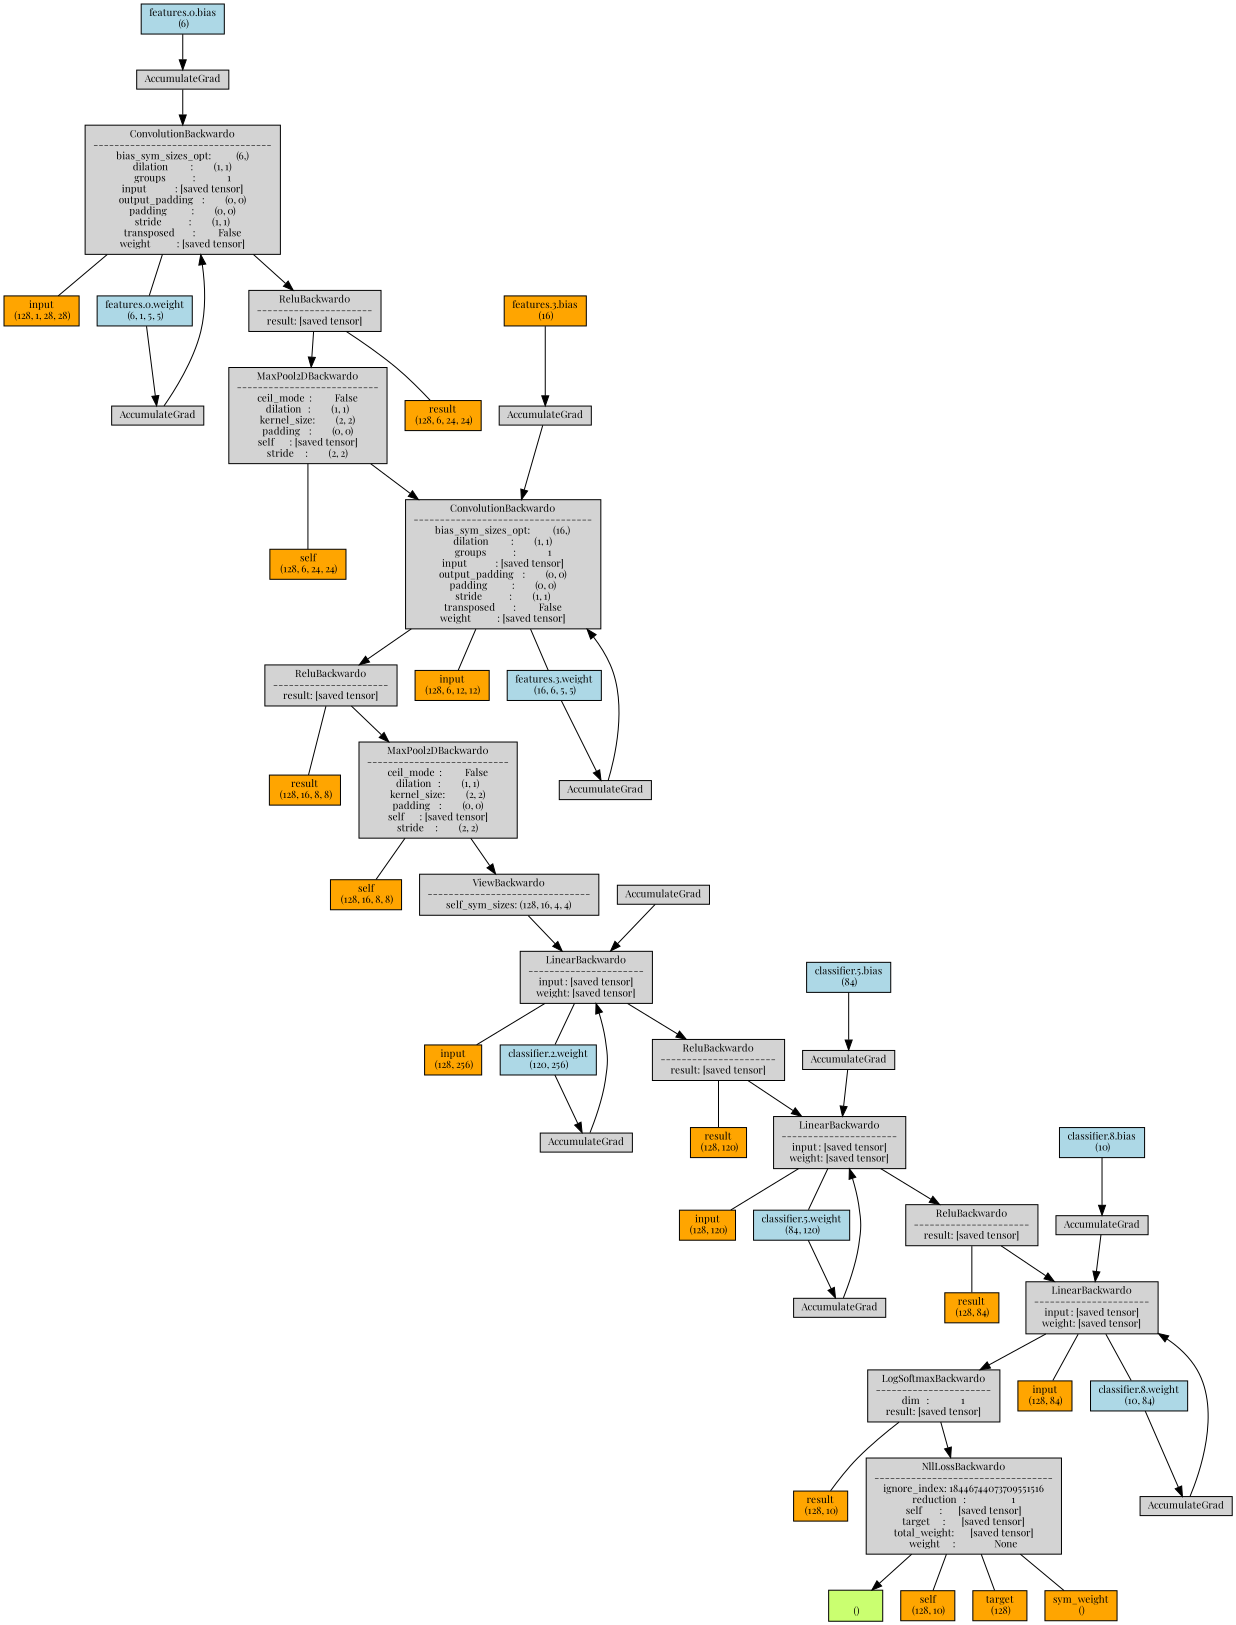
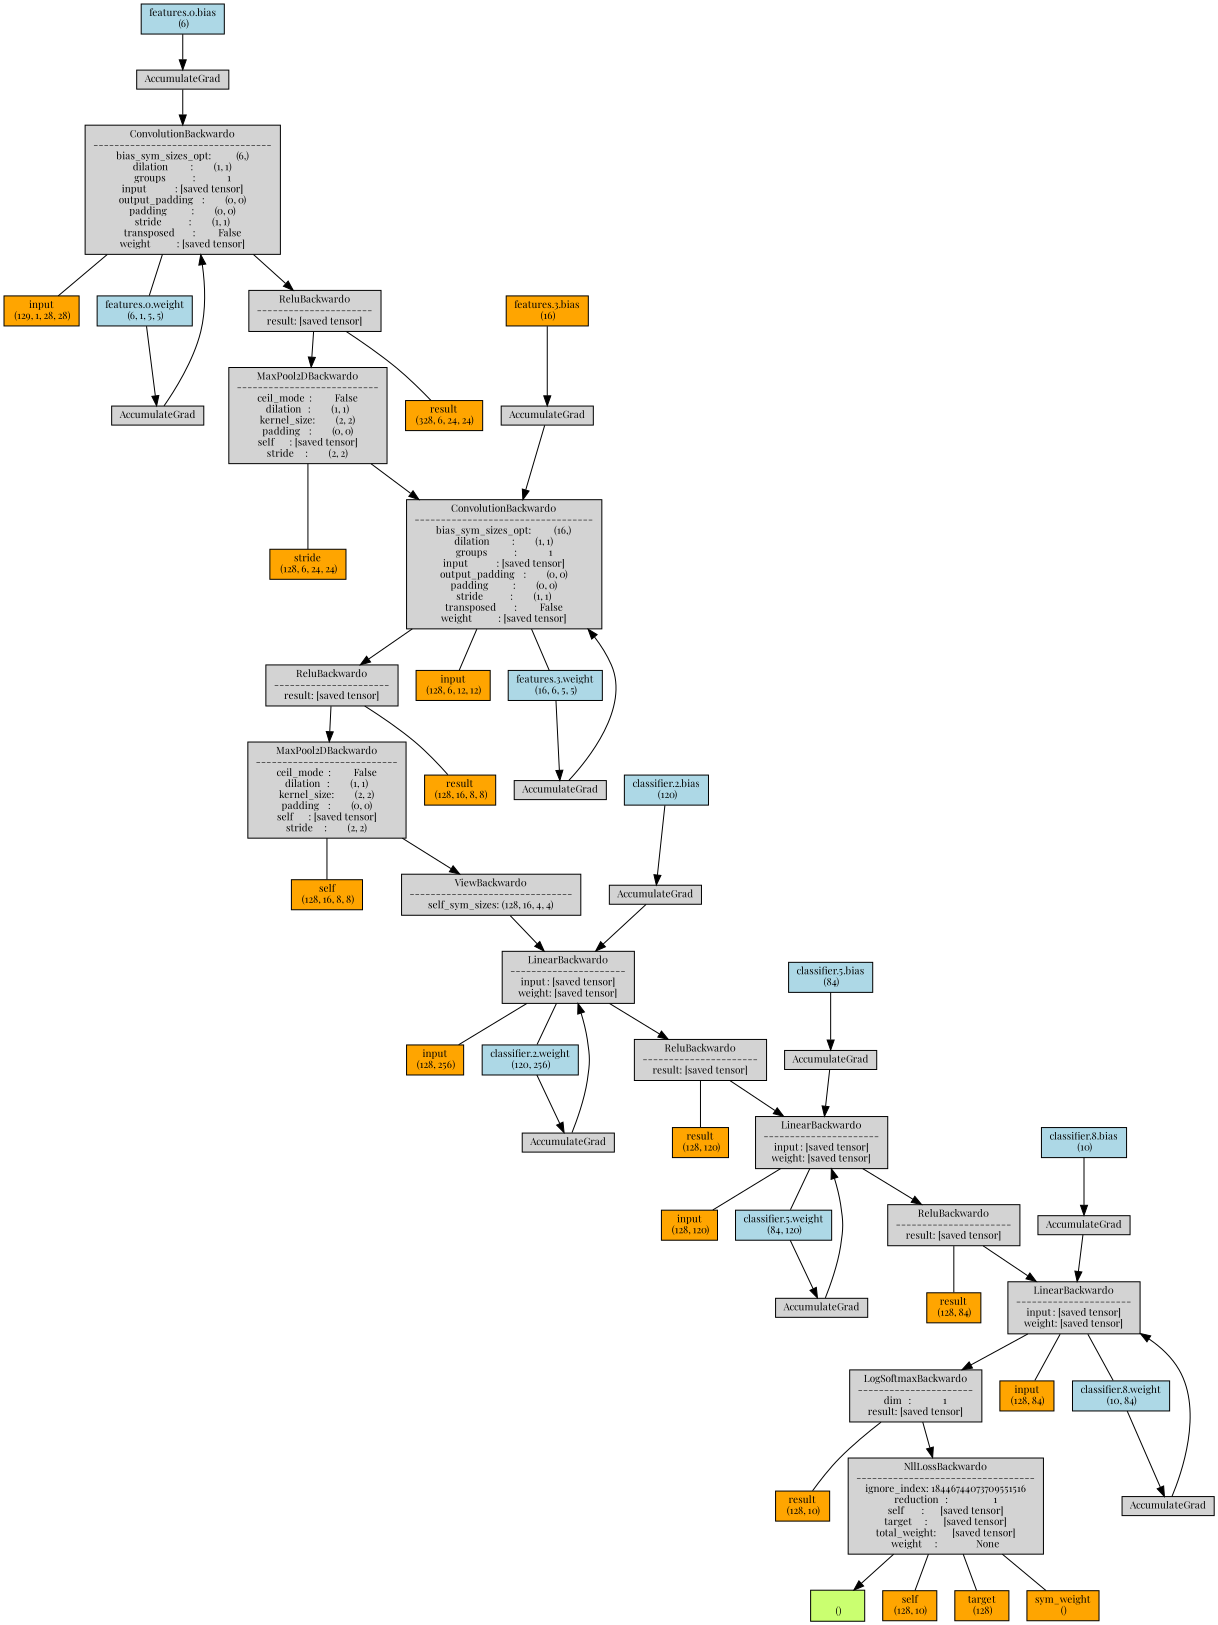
node "input (128, 1, 28, 28)": label "input (128, 1, 28, 28)" -> "input (129, 1, 28, 28)"
node "result (128, 6, 24, 24)": label "result (128, 6, 24, 24)" -> "result (328, 6, 24, 24)"
node "self (128, 6, 24, 24)": label "self (128, 6, 24, 24)" -> "stride (128, 6, 24, 24)"
node "classifier.2.bias (120)": added
